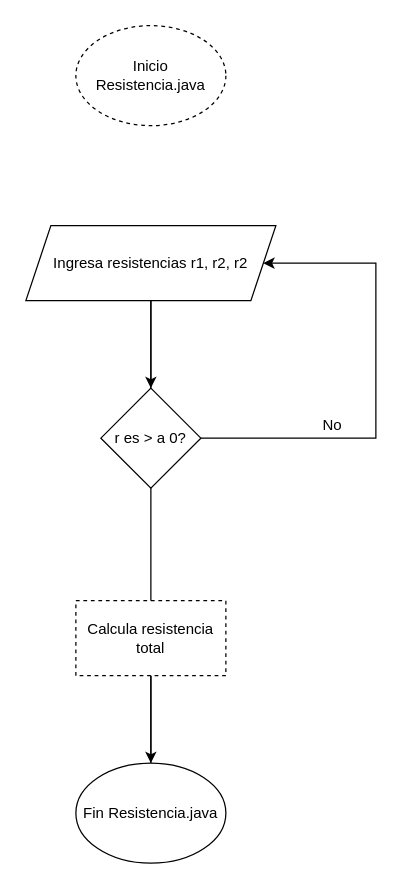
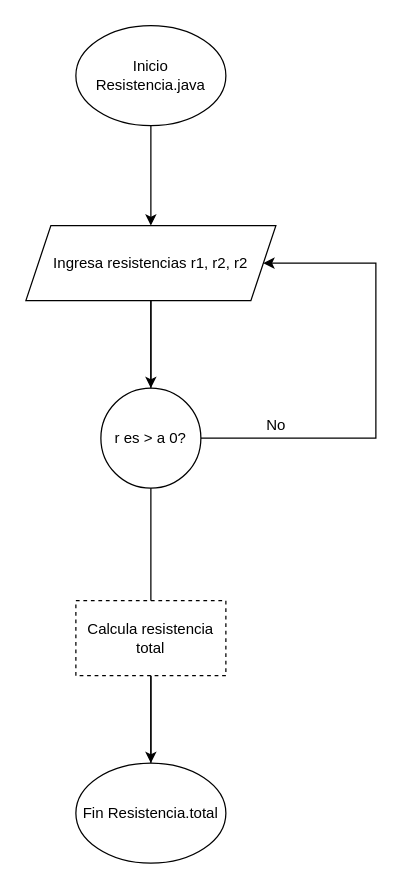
node "Inicio Resistencia.java": style dashed -> solid
edge "Inicio Resistencia.java" -> "Ingresa resistencias r1, r2, r2": added
node "No": moved (332, 426) -> (276, 426)
node "r es > a 0?": shape diamond -> ellipse
node "Fin Resistencia.java": label "Fin Resistencia.java" -> "Fin Resistencia.total"
